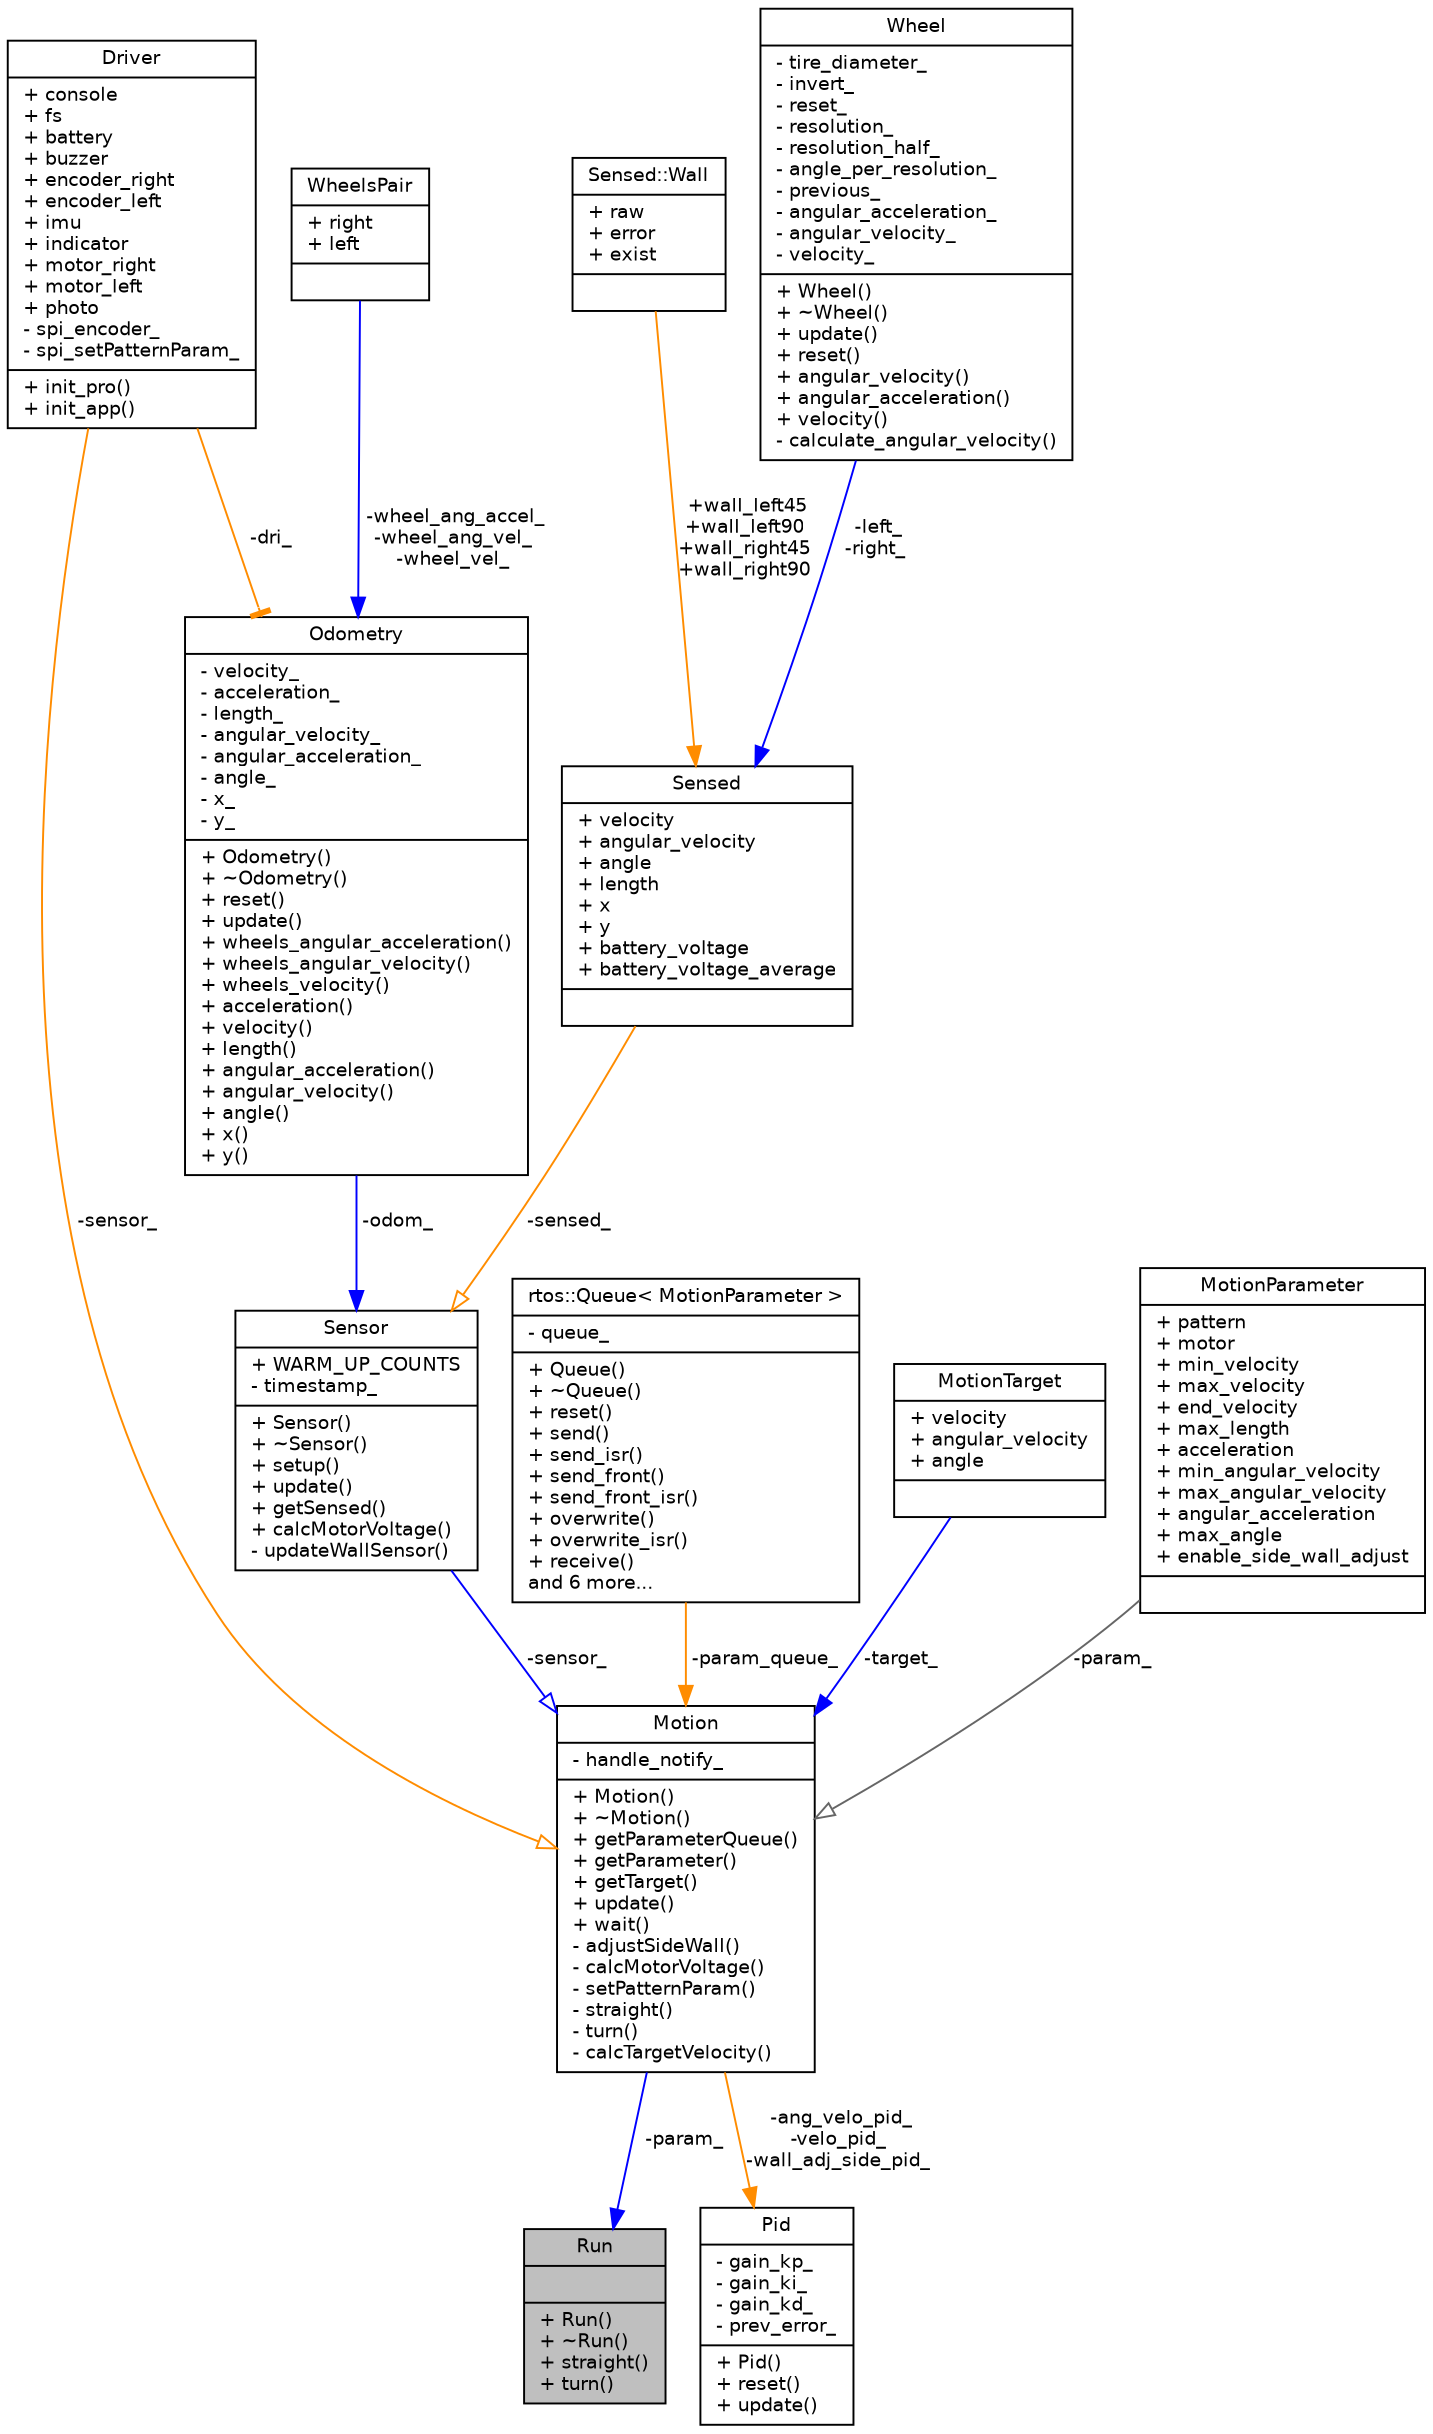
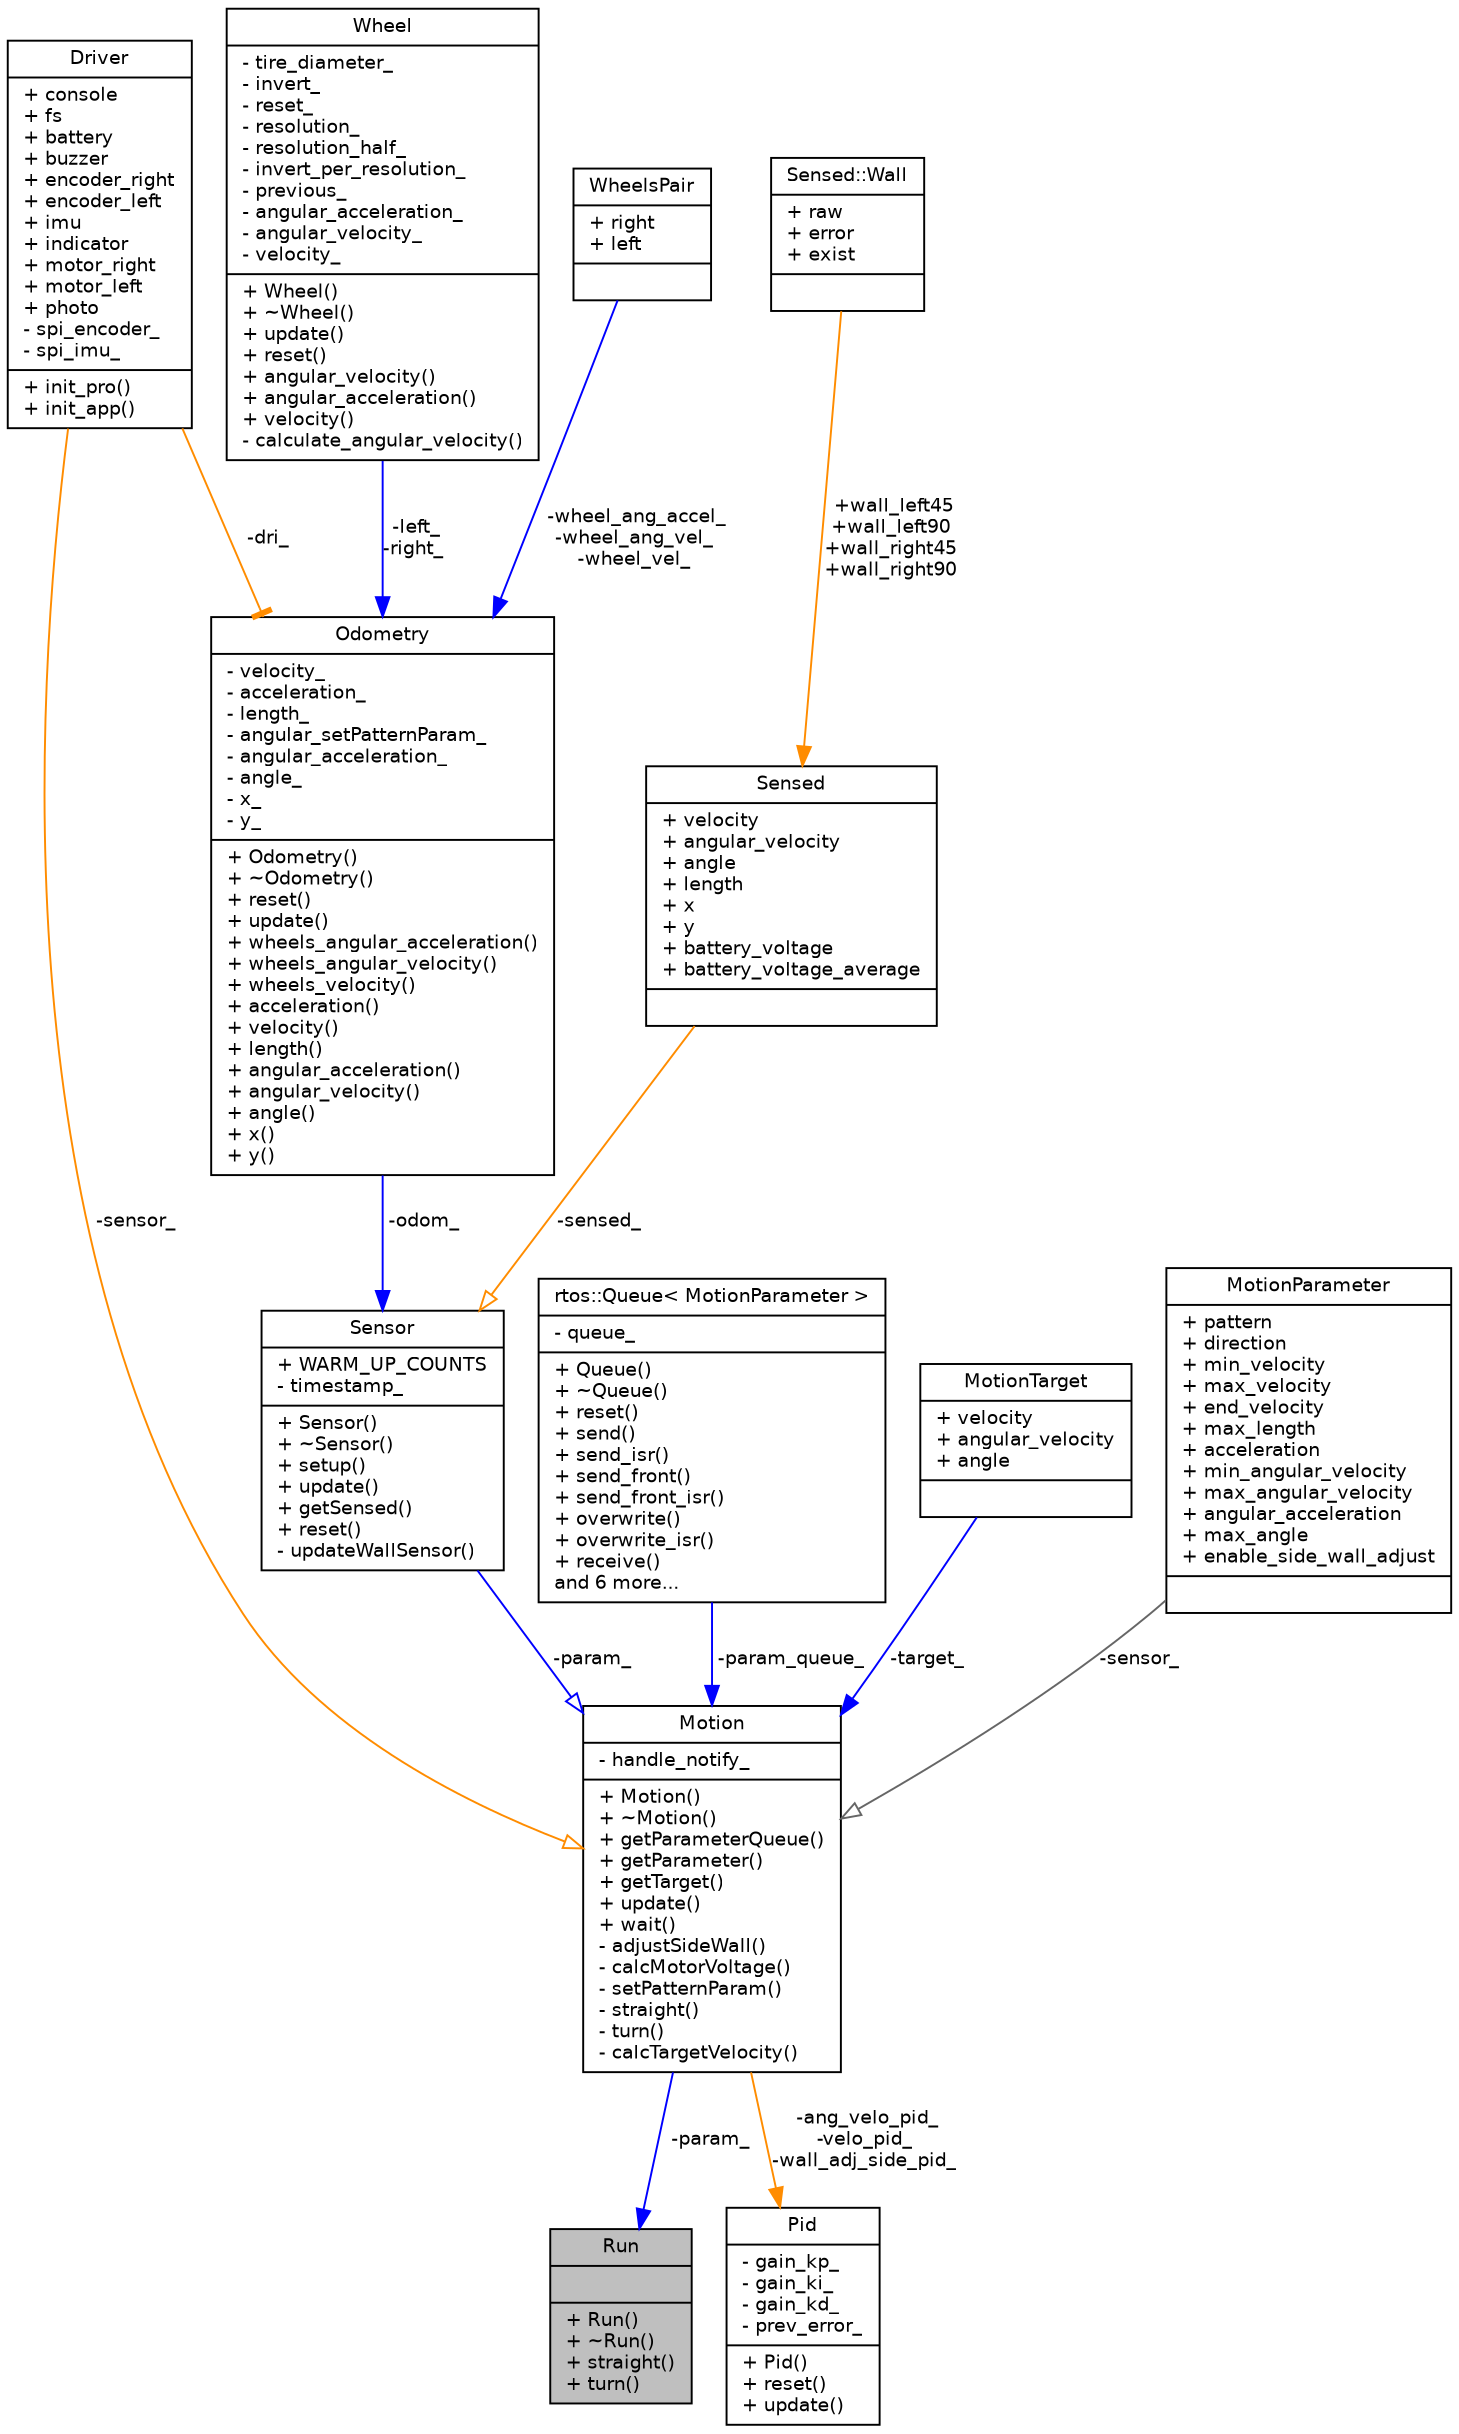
node "Wheel": text "- angle_per_resolution_" -> "- invert_per_resolution_"
node "Driver": text "- spi_setPatternParam_" -> "- spi_imu_"
edge "Wheel" -> "Sensed": now "Wheel" -> "Odometry"
node "Odometry": text "- angular_velocity_" -> "- angular_setPatternParam_"
node "MotionParameter": text "+ motor" -> "+ direction"
node "Sensor": text "+ calcMotorVoltage()" -> "+ reset()"
edge "rtos::Queue< MotionParameter >" -> "Motion": color darkorange -> blue
edge "Sensor" -> "Motion": label " -sensor_" -> " -param_"
edge "MotionParameter" -> "Motion": label " -param_" -> " -sensor_"
